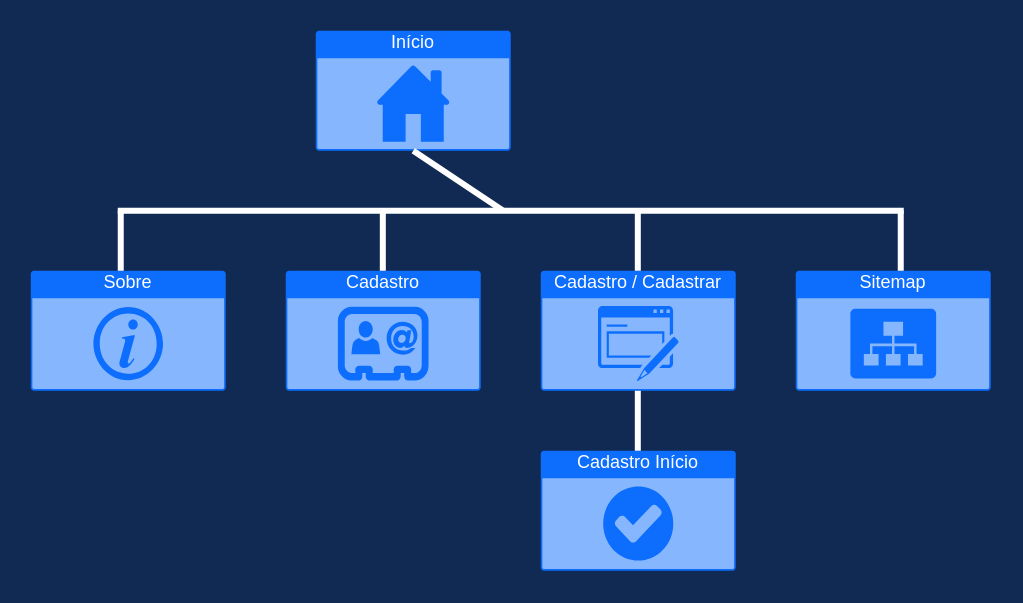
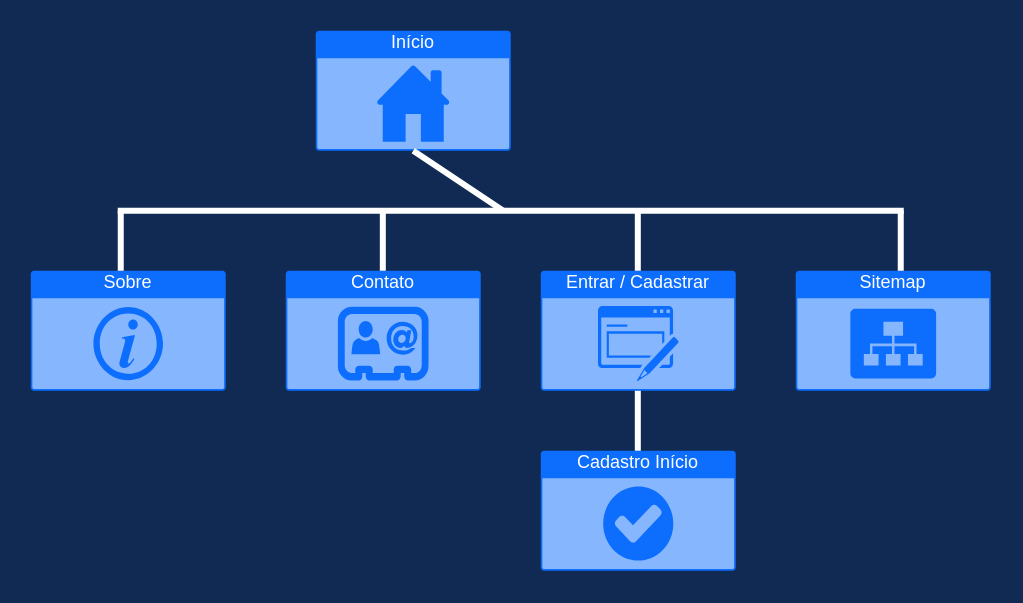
node "Cadastro": label "Cadastro" -> "Contato"
node "Cadastro / Cadastrar": label "Cadastro / Cadastrar" -> "Entrar / Cadastrar"
